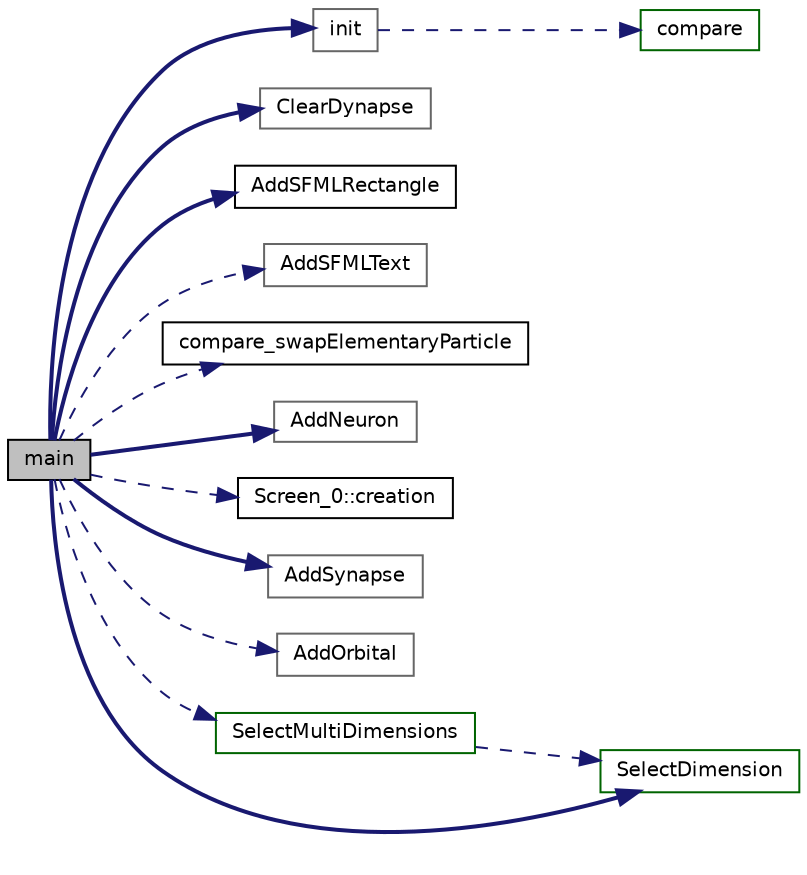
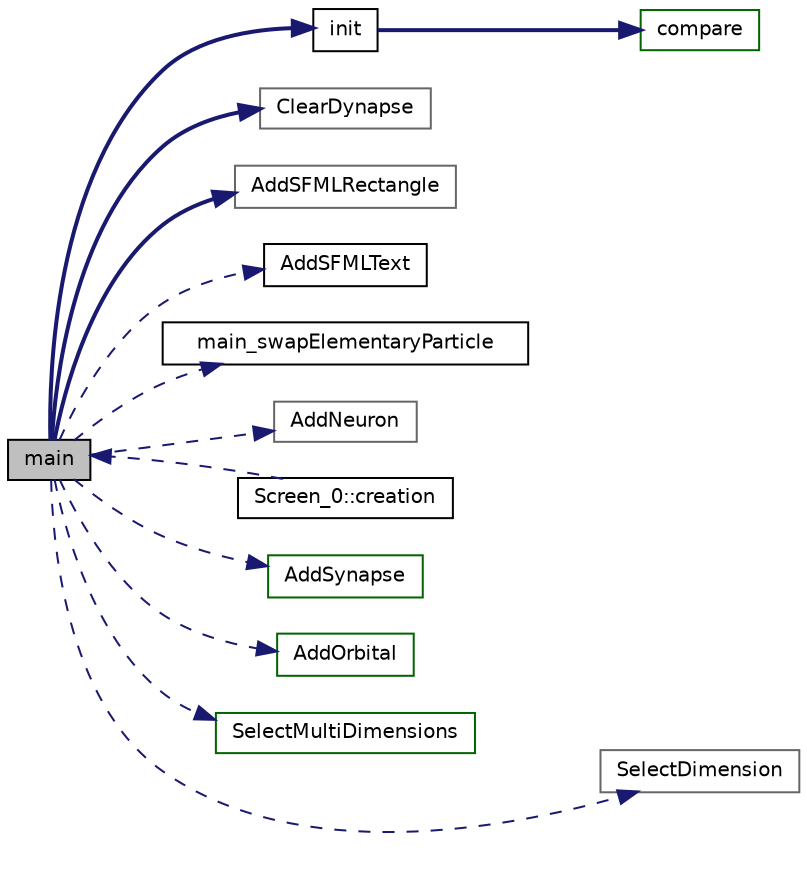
node "init": color gray40 -> black
edge "init" -> "compare": style dashed -> bold
node "AddSFMLRectangle": color black -> gray40
node "AddSFMLText": color gray40 -> black
node "compare_swapElementaryParticle": label "compare_swapElementaryParticle" -> "main_swapElementaryParticle"
edge "main" -> "AddNeuron": style bold -> dashed
edge "main" -> "Screen_0::creation": reversed
edge "main" -> "AddSynapse": style bold -> dashed
node "AddSynapse": color gray40 -> darkgreen
node "AddOrbital": color gray40 -> darkgreen
edge "SelectMultiDimensions" -> "SelectDimension": removed
node "SelectDimension": color darkgreen -> gray40
edge "main" -> "SelectDimension": style bold -> dashed
